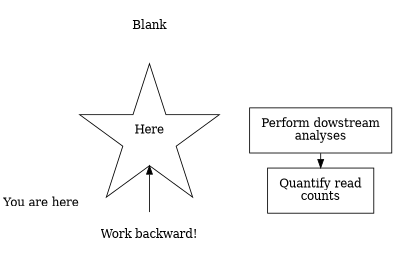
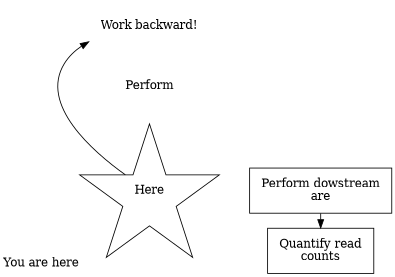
node "Blank": label "Blank" -> "Perform"
node "Perform dowstream analyses": label "Perform dowstream analyses" -> "Perform dowstream are"
edge "Work backward!" -> "Here You are here": reversed
